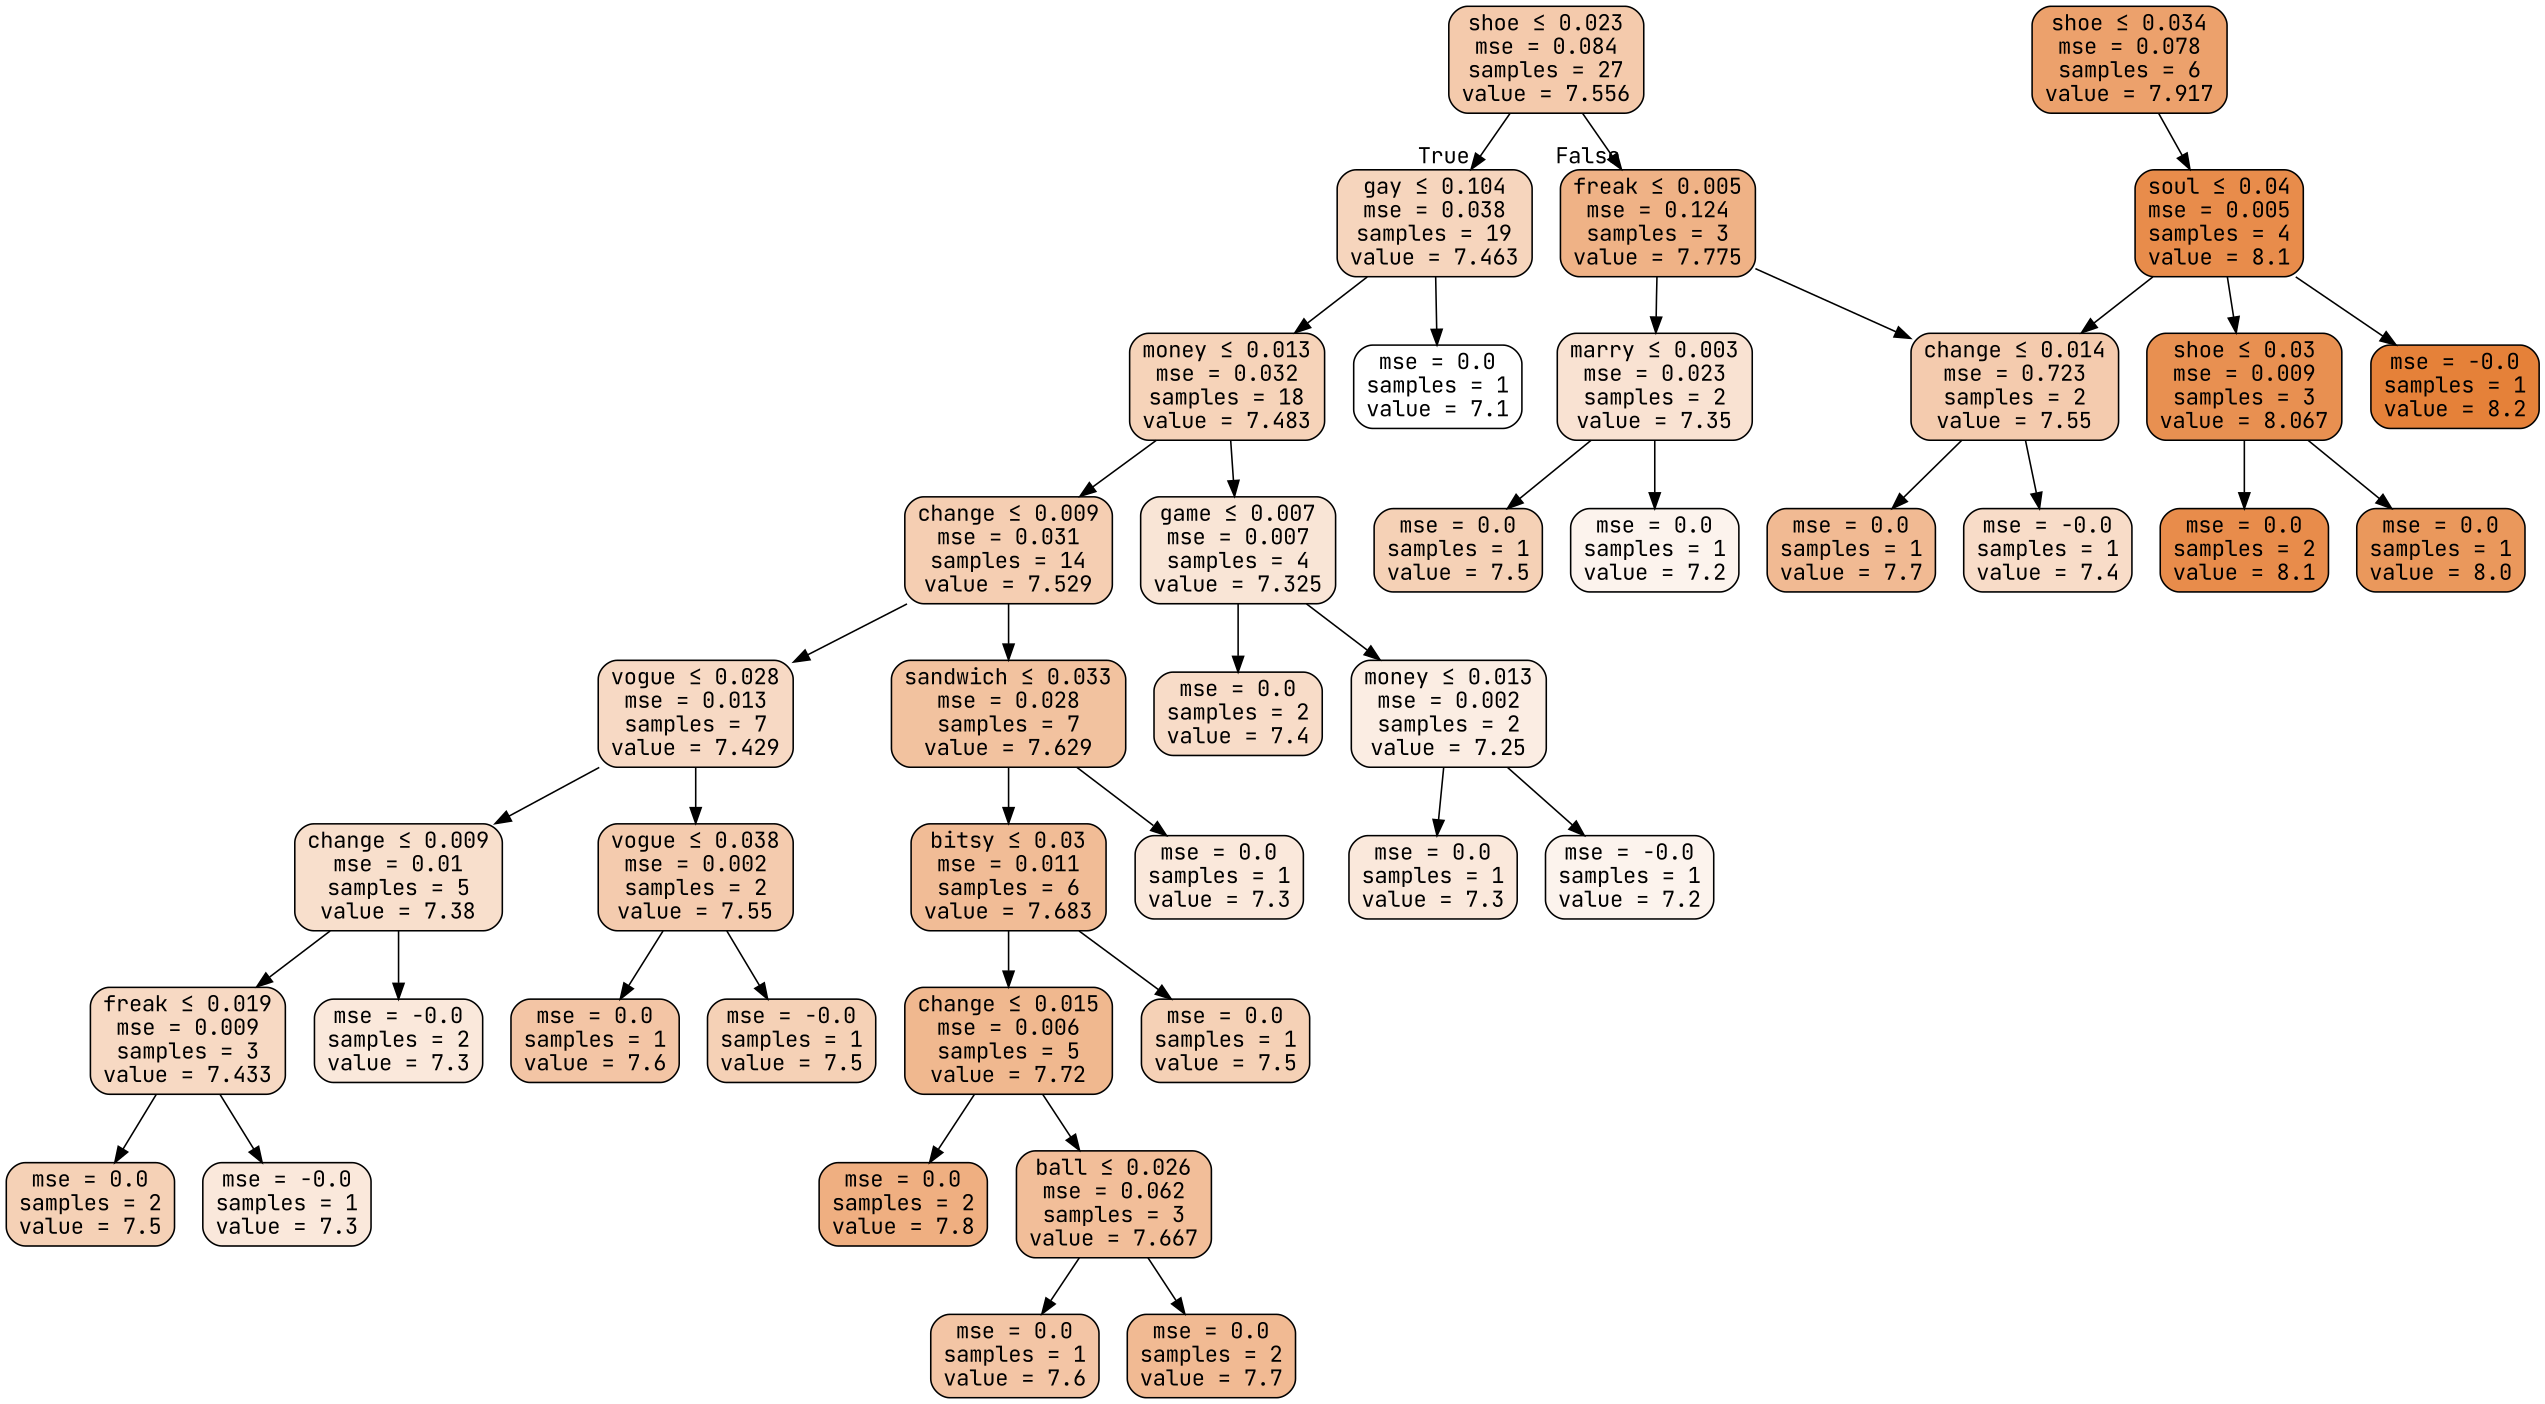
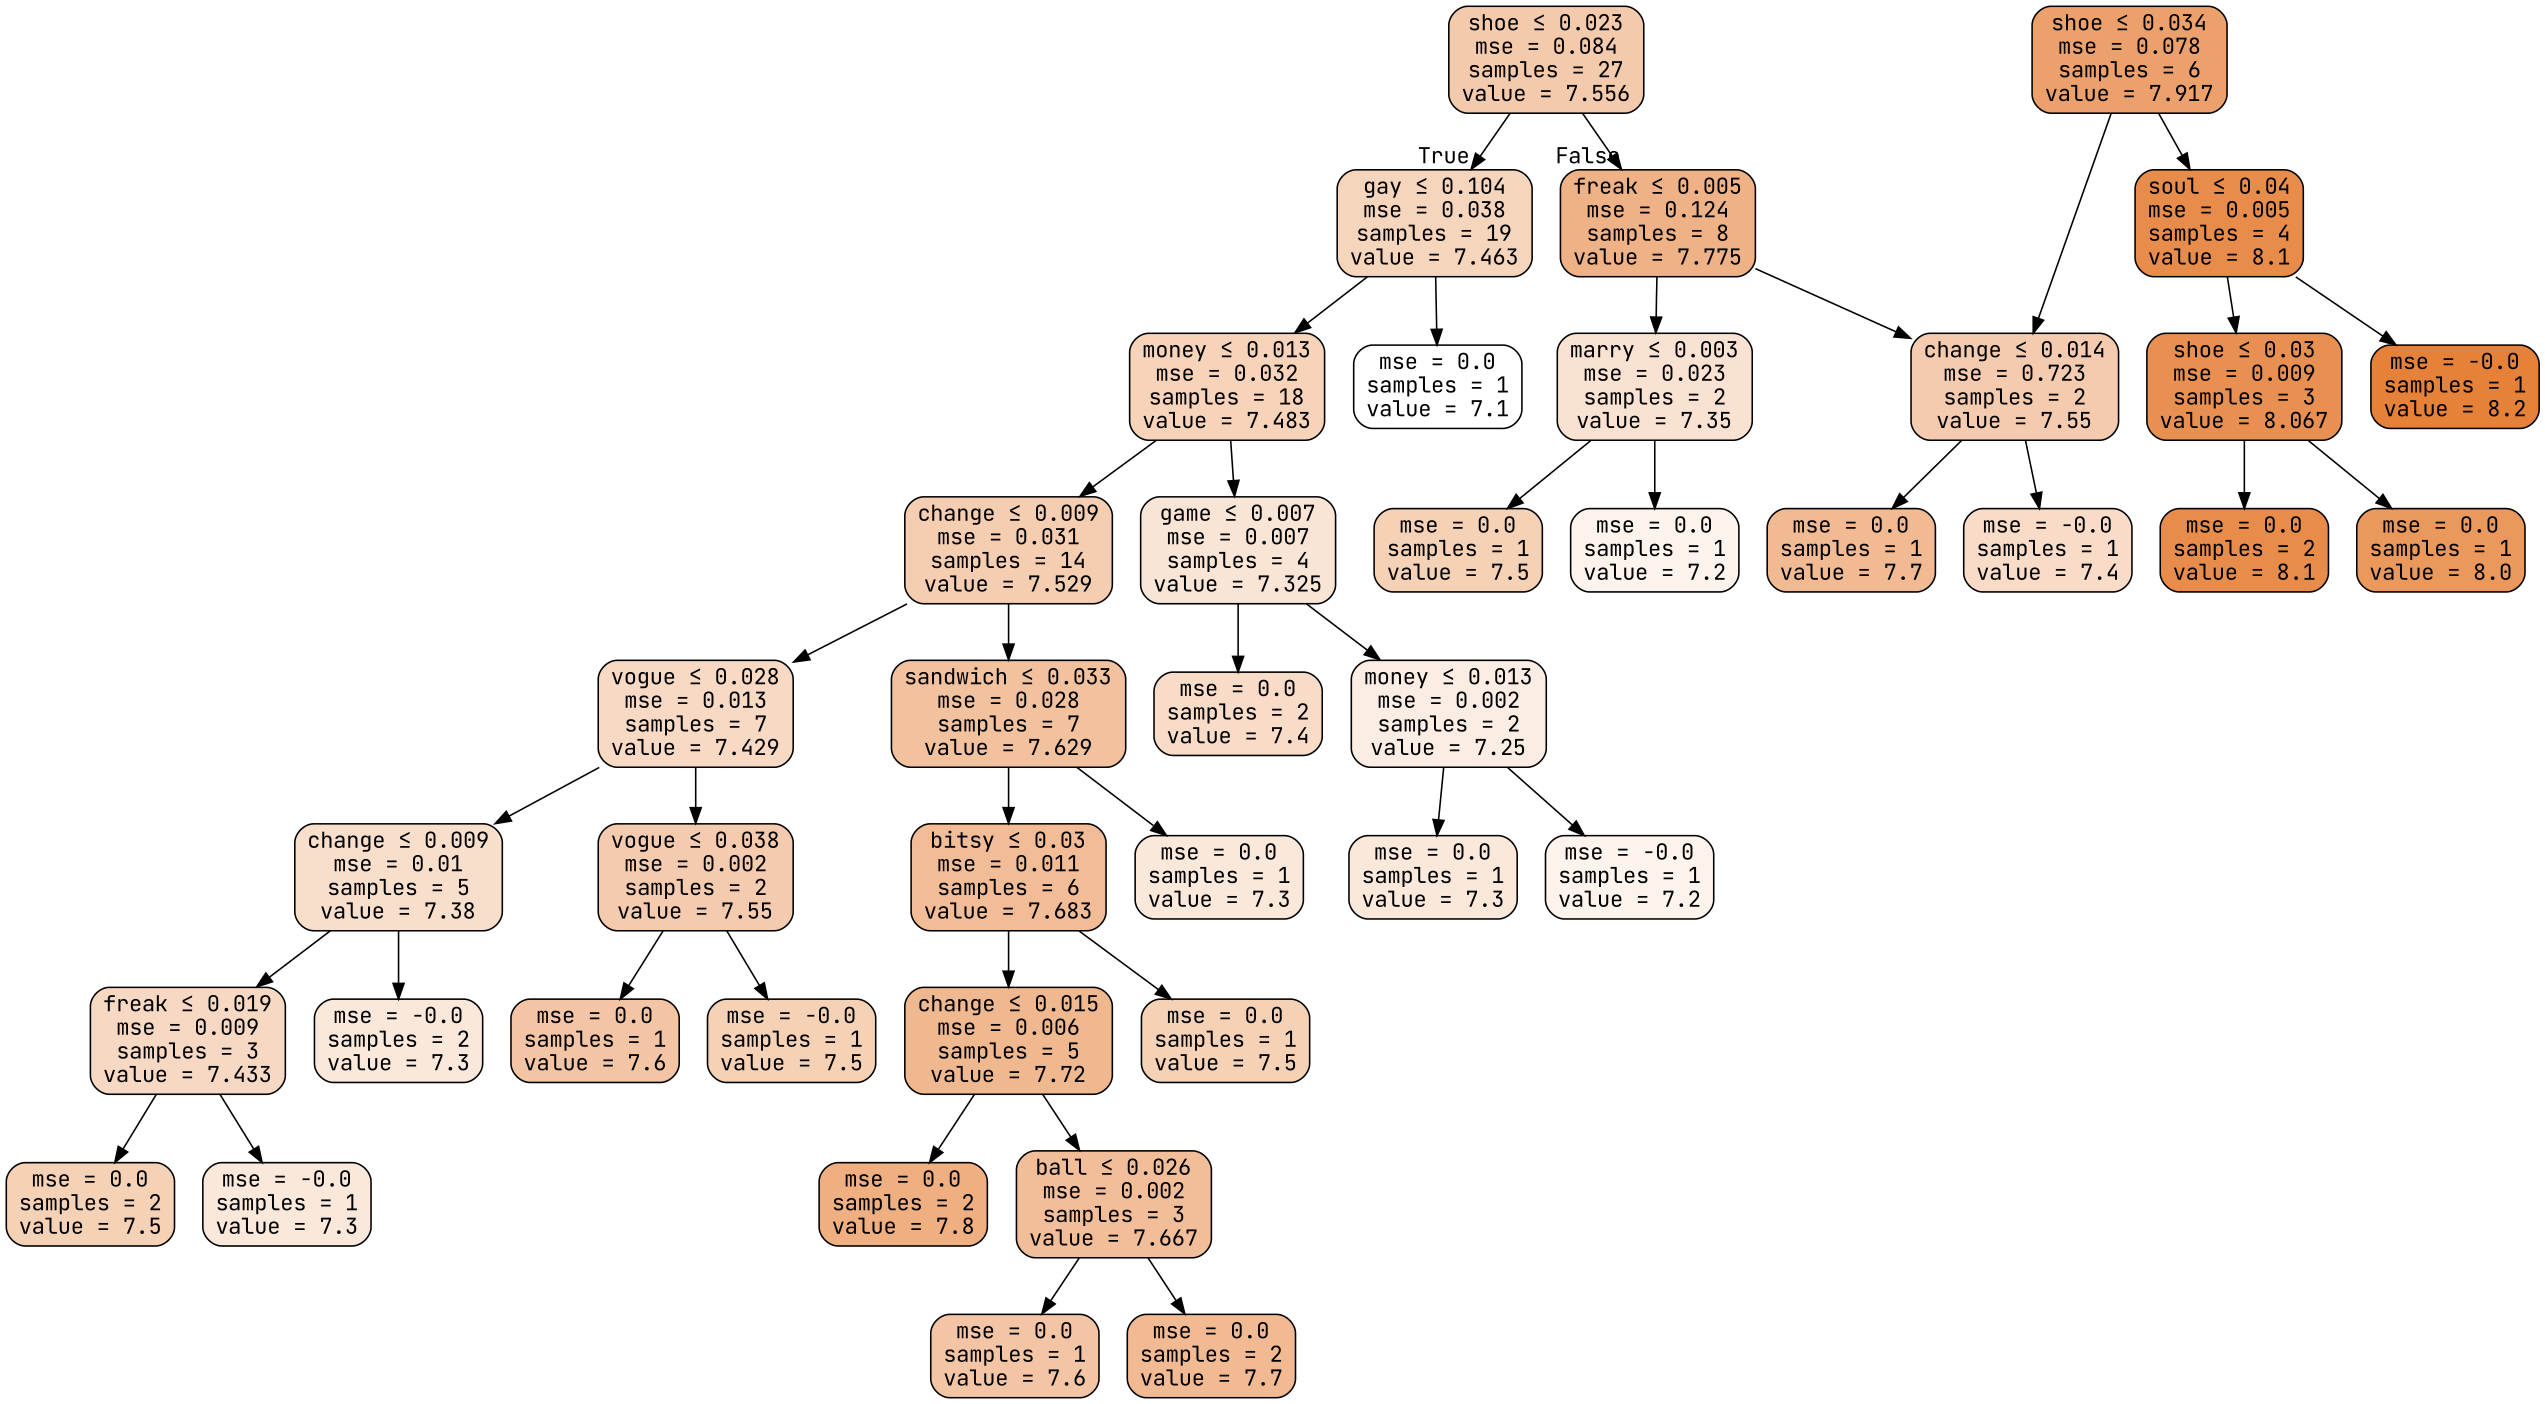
node "freak ≤ 0.005": text "samples = 3" -> "samples = 8"
edge "soul ≤ 0.04" -> "change ≤ 0.014": now "shoe ≤ 0.034" -> "change ≤ 0.014"
node "ball ≤ 0.026": text "mse = 0.062" -> "mse = 0.002"
